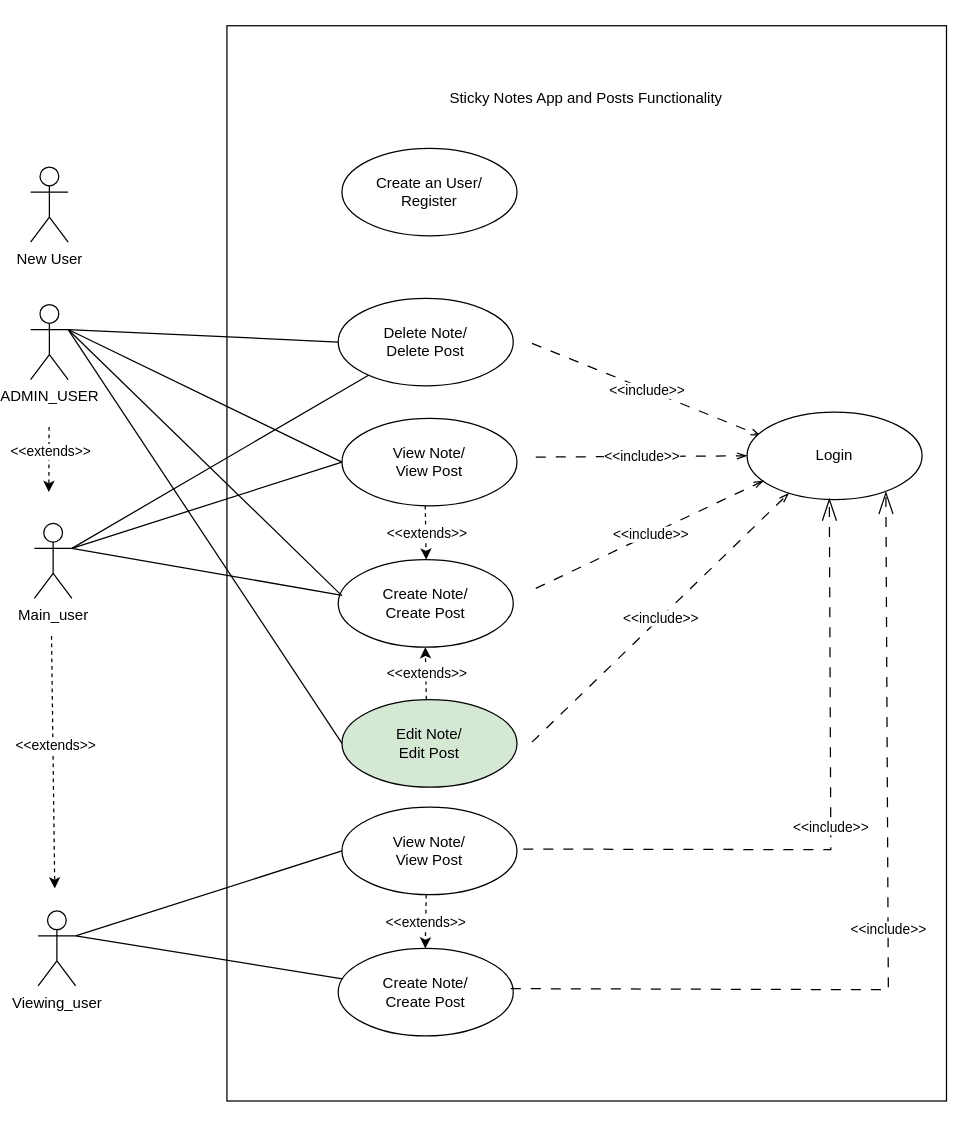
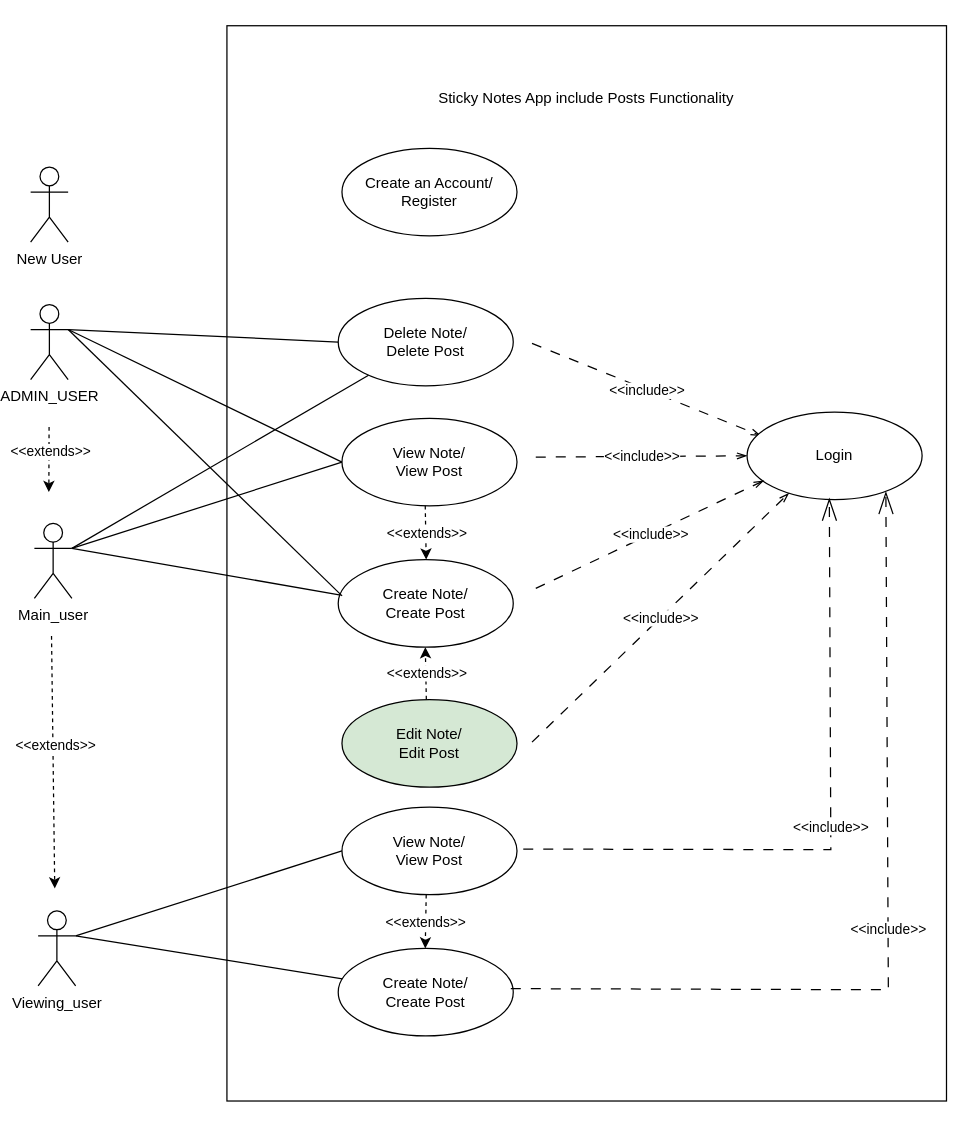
node "Sticky Notes App and Posts Functionality": label "Sticky Notes App and Posts Functionality" -> "Sticky Notes App include Posts Functionality"
node "Create an User/ Register": label "Create an User/ Register" -> "Create an Account/ Register"
edge "ADMIN_USER" -- "Edit Note/ Edit Post": removed
